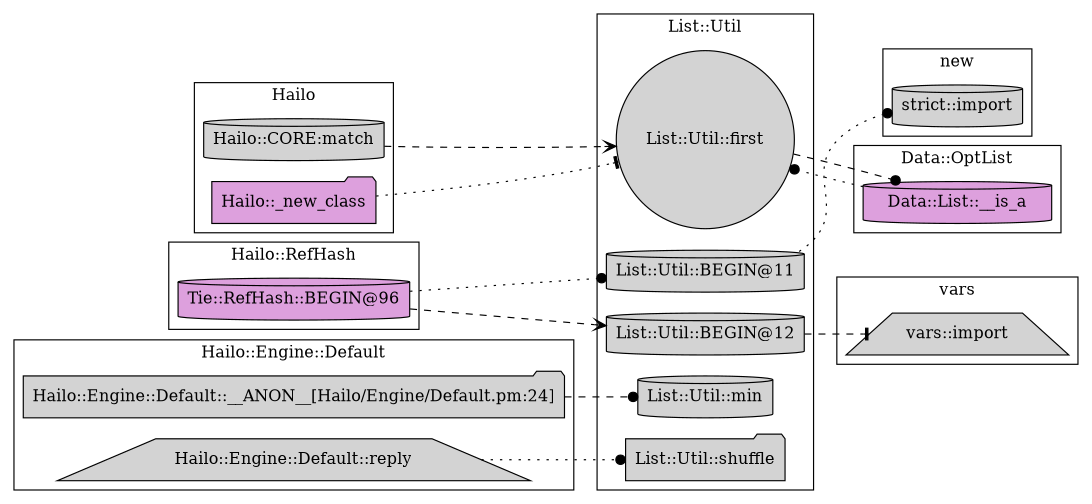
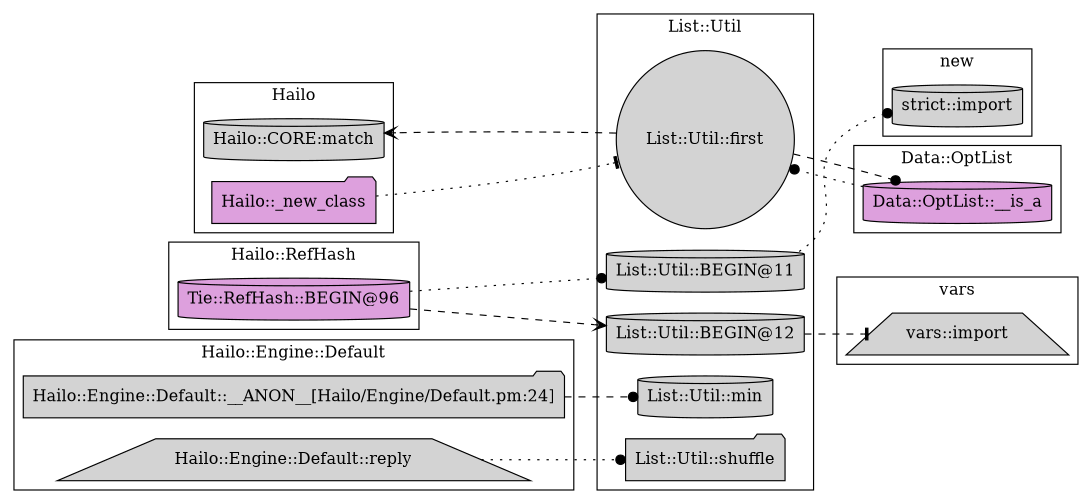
edge "Hailo::CORE:match" -> "List::Util::first": reversed
node "Data::List::__is_a": label "Data::List::__is_a" -> "Data::OptList::__is_a"
